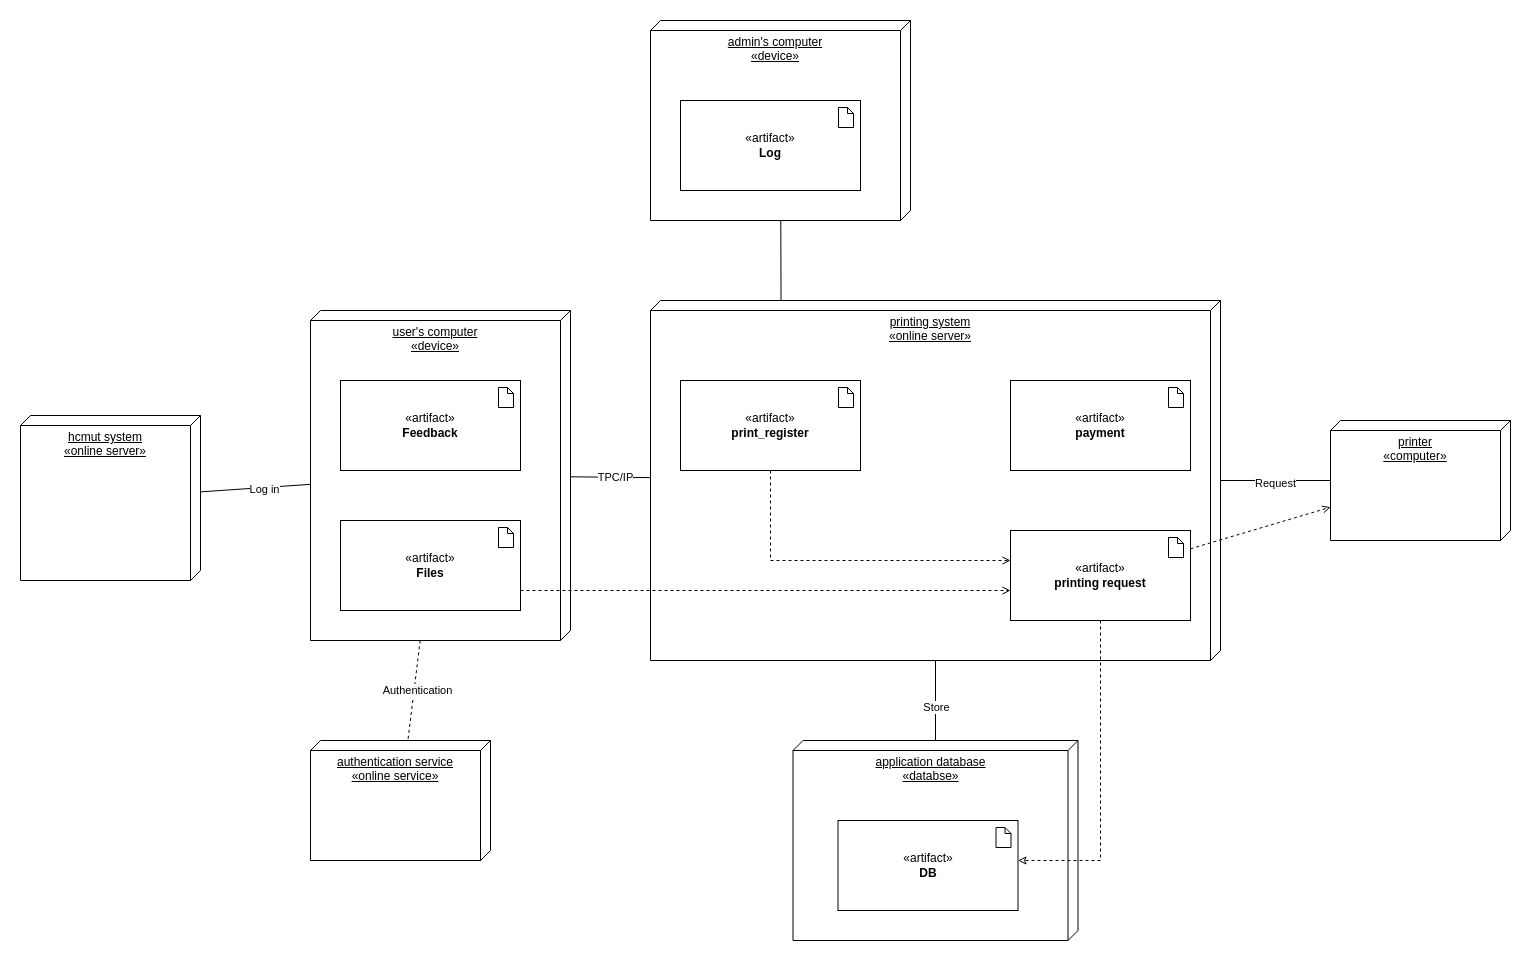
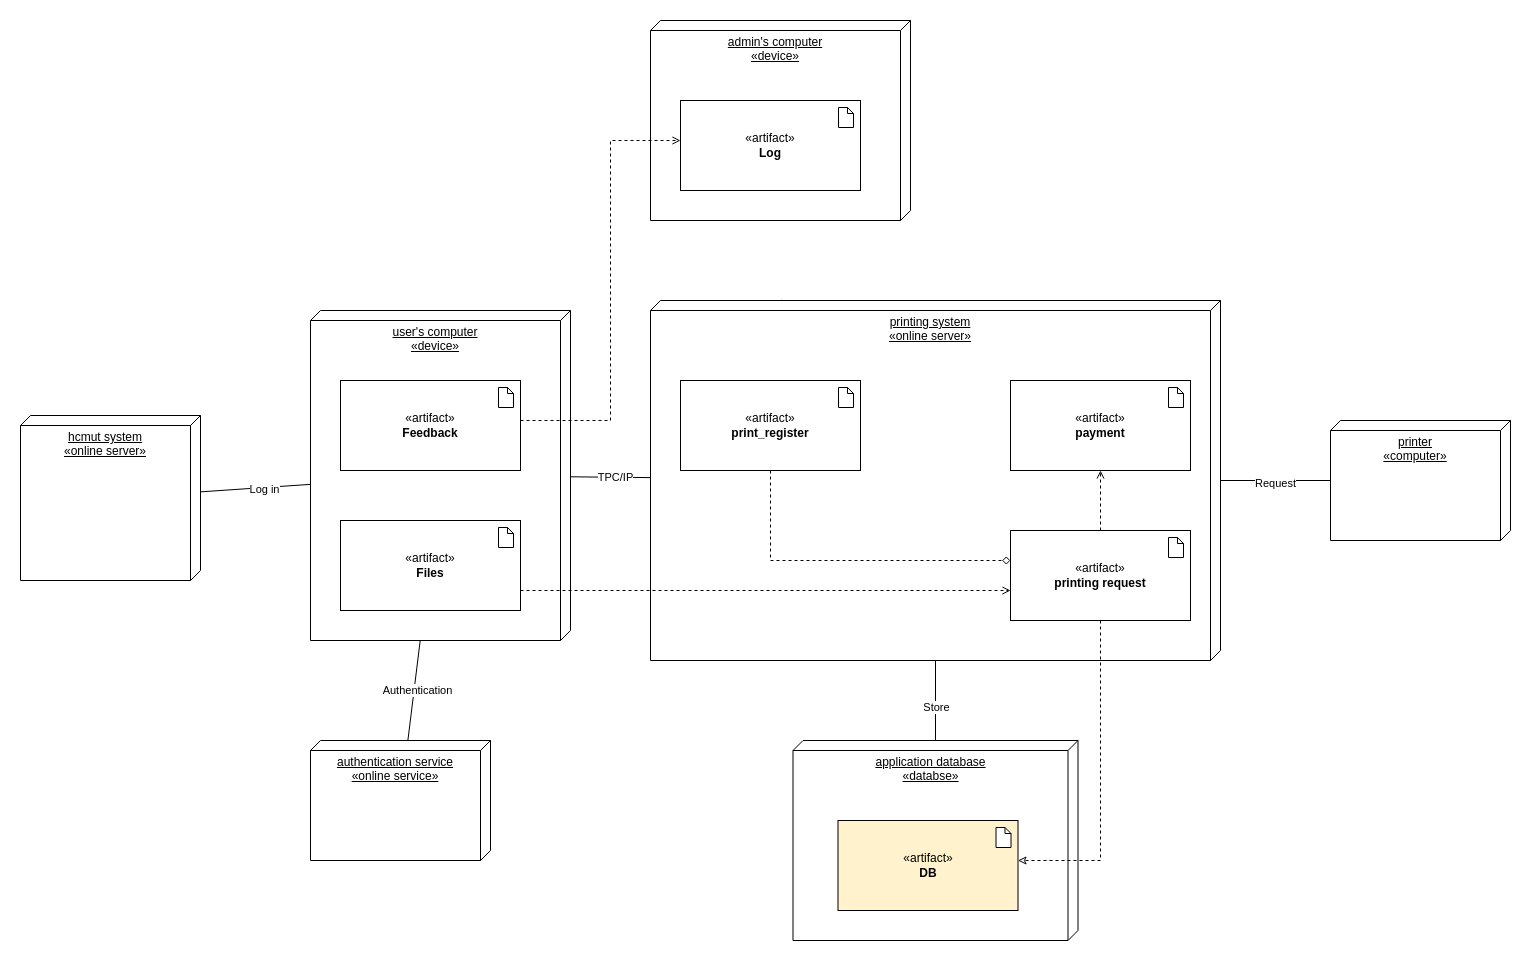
edge "admin's computer «device»" -- "printing system «online server»": now "«artifact» payment" -- "printing system «online server»"
edge "«artifact» Feedback" -> "«artifact» Log": added
edge "«artifact» printing request" -> "printer «computer»": now "«artifact» printing request" -> "«artifact» payment"
edge "«artifact» print_register" -> "«artifact» printing request": arrowhead open -> diamond
edge "user's computer «device»" -- "authentication service «online service»": style dashed -> solid
node "«artifact» DB": fillcolor #ffffff -> #fff2cc
